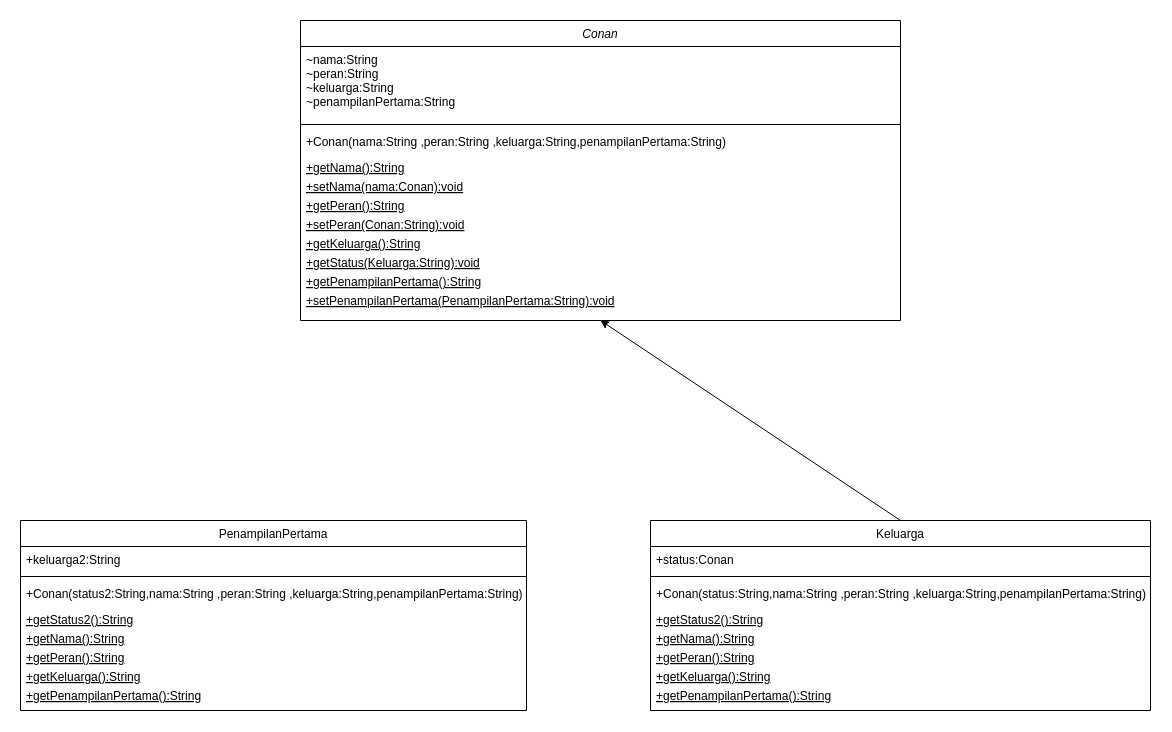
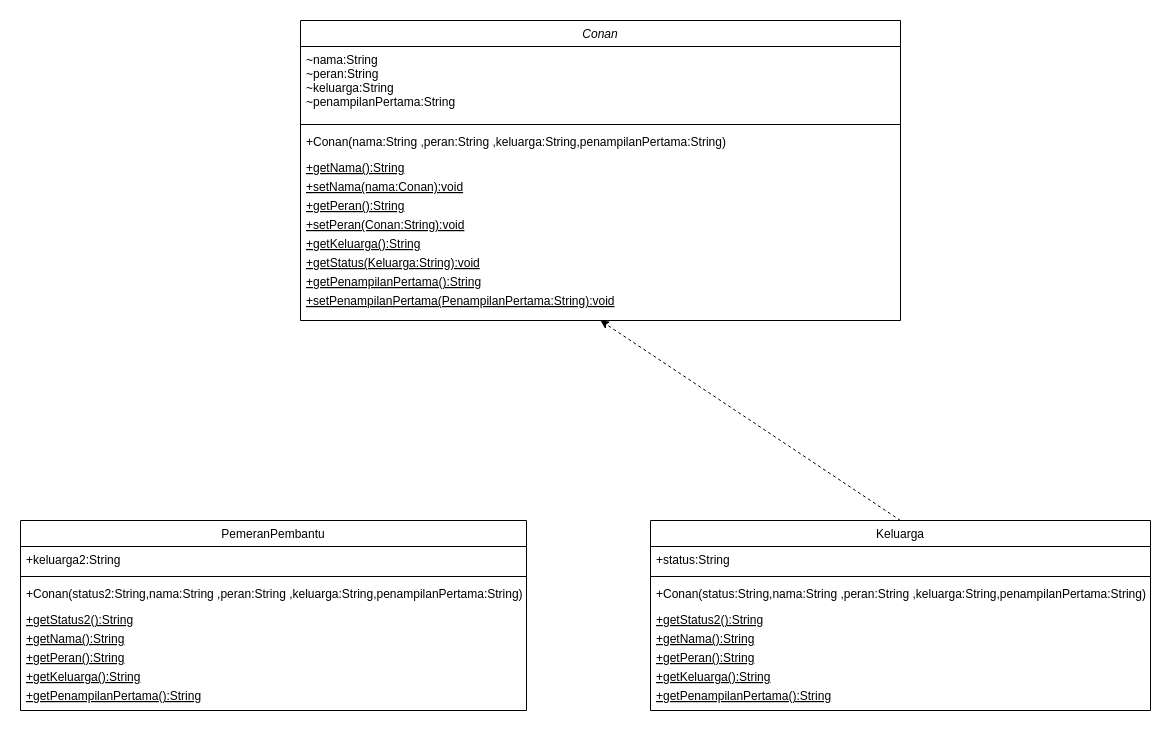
edge "Keluarga" -> "Conan": style solid -> dashed
node "PenampilanPertama": label "PenampilanPertama" -> "PemeranPembantu"
node "+status:Conan": label "+status:Conan" -> "+status:String"
